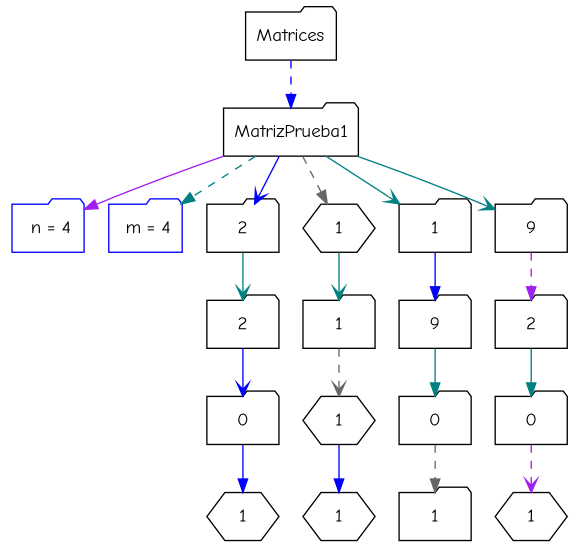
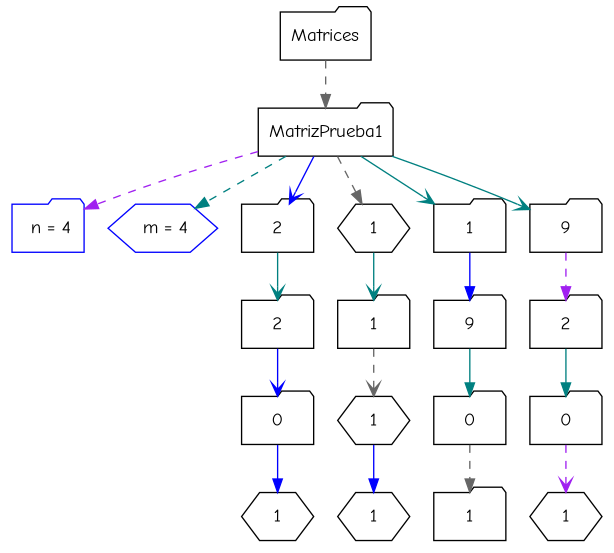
edge "Matrices" -> "MatrizPrueba1": color blue -> gray40
edge "MatrizPrueba1" -> "n = 4": style solid -> dashed
node "m = 4": shape folder -> hexagon
